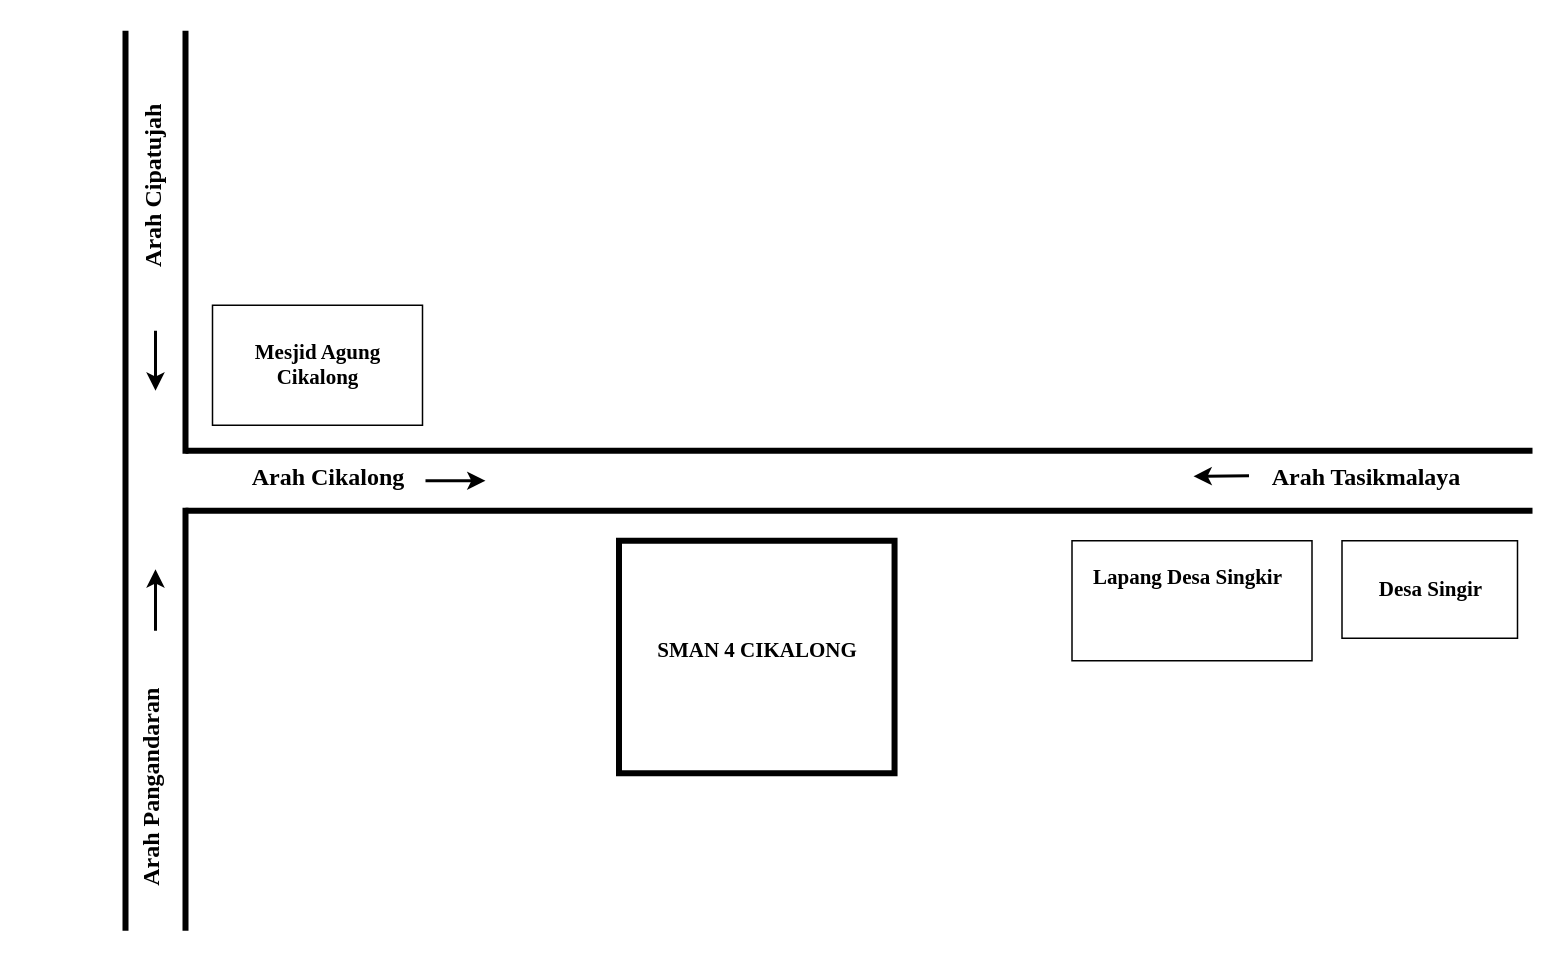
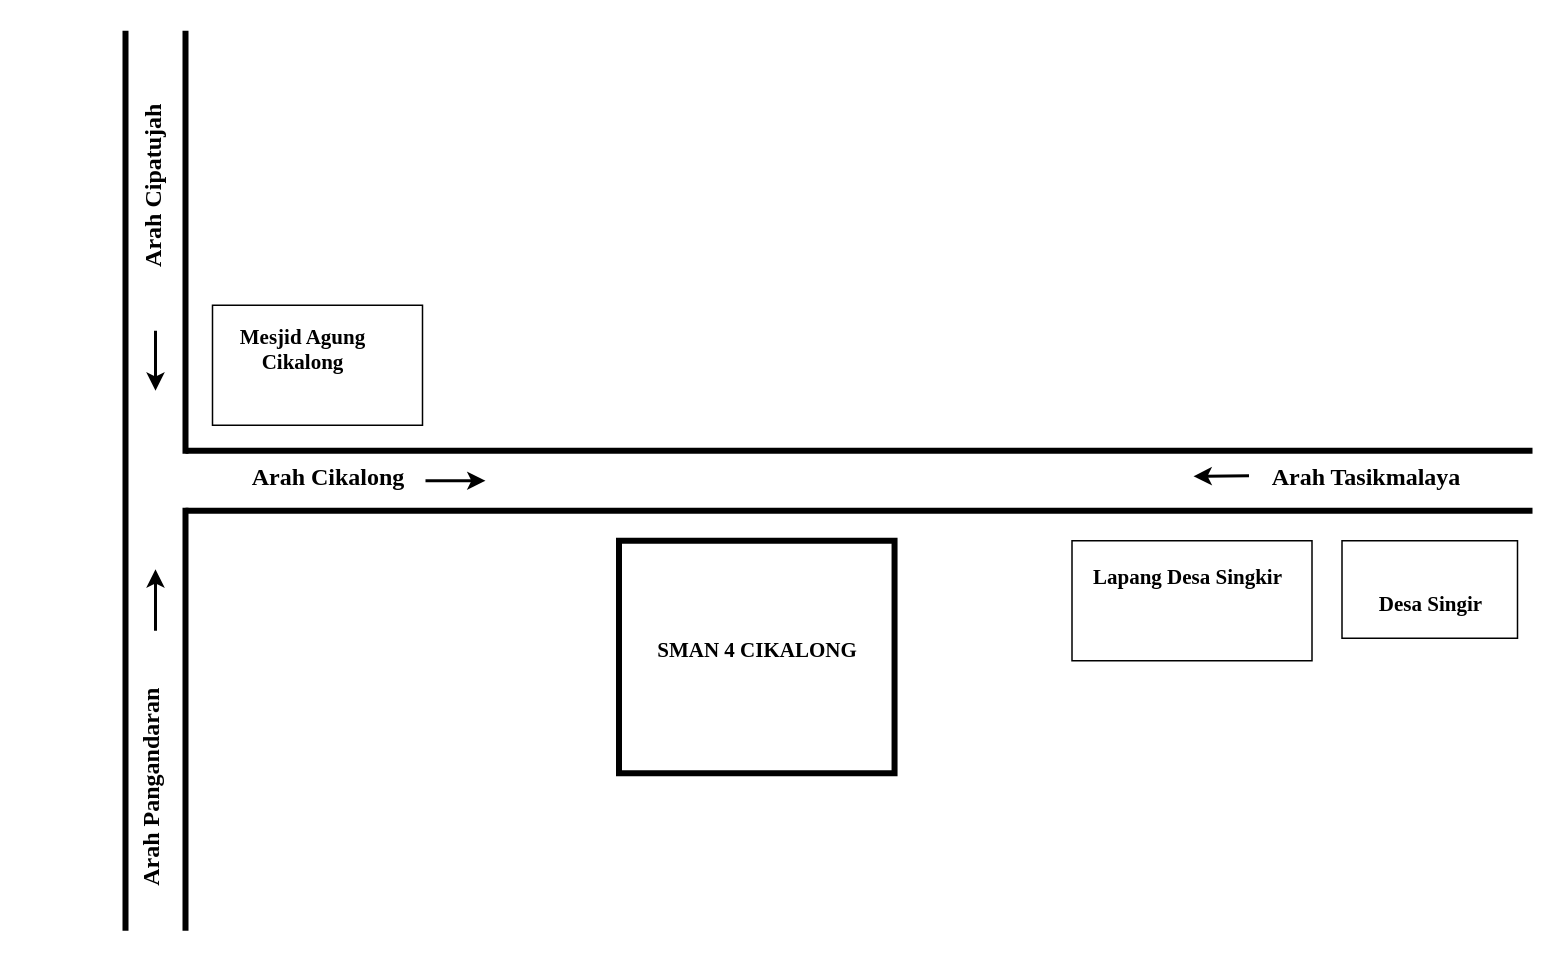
node "Mesjid Agung Cikalong": moved (317, 365) -> (302, 350)
node "Desa Singir": moved (1430, 590) -> (1430, 605)
